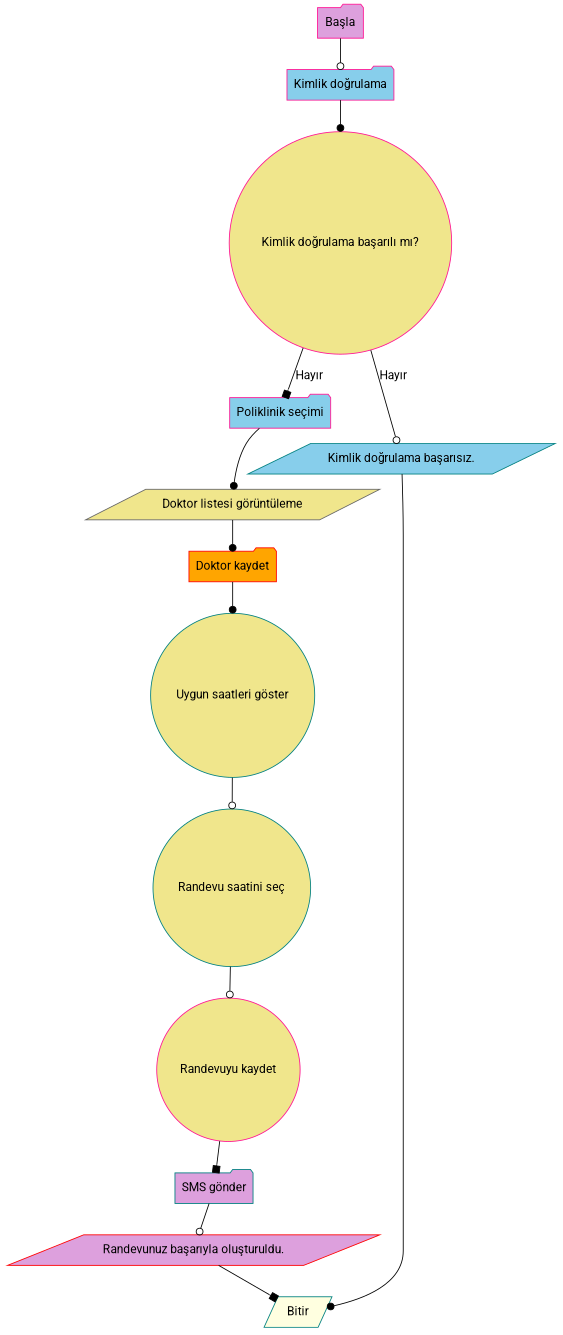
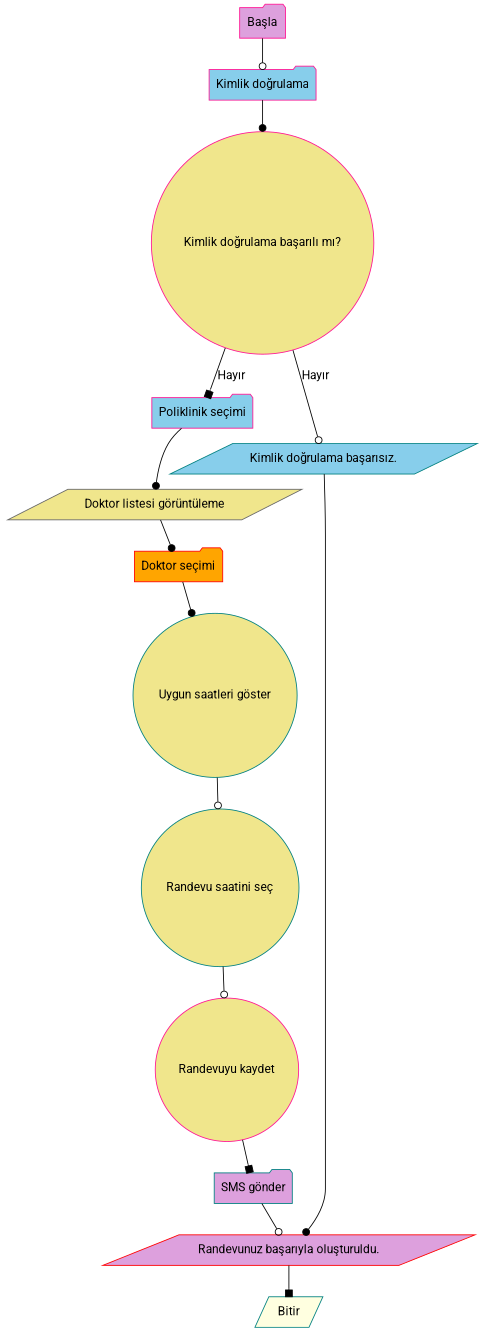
node "Doktor kaydet": label "Doktor kaydet" -> "Doktor seçimi"
edge "Kimlik doğrulama başarısız." -> "Bitir": now "Kimlik doğrulama başarısız." -> "Randevunuz başarıyla oluşturuldu."
